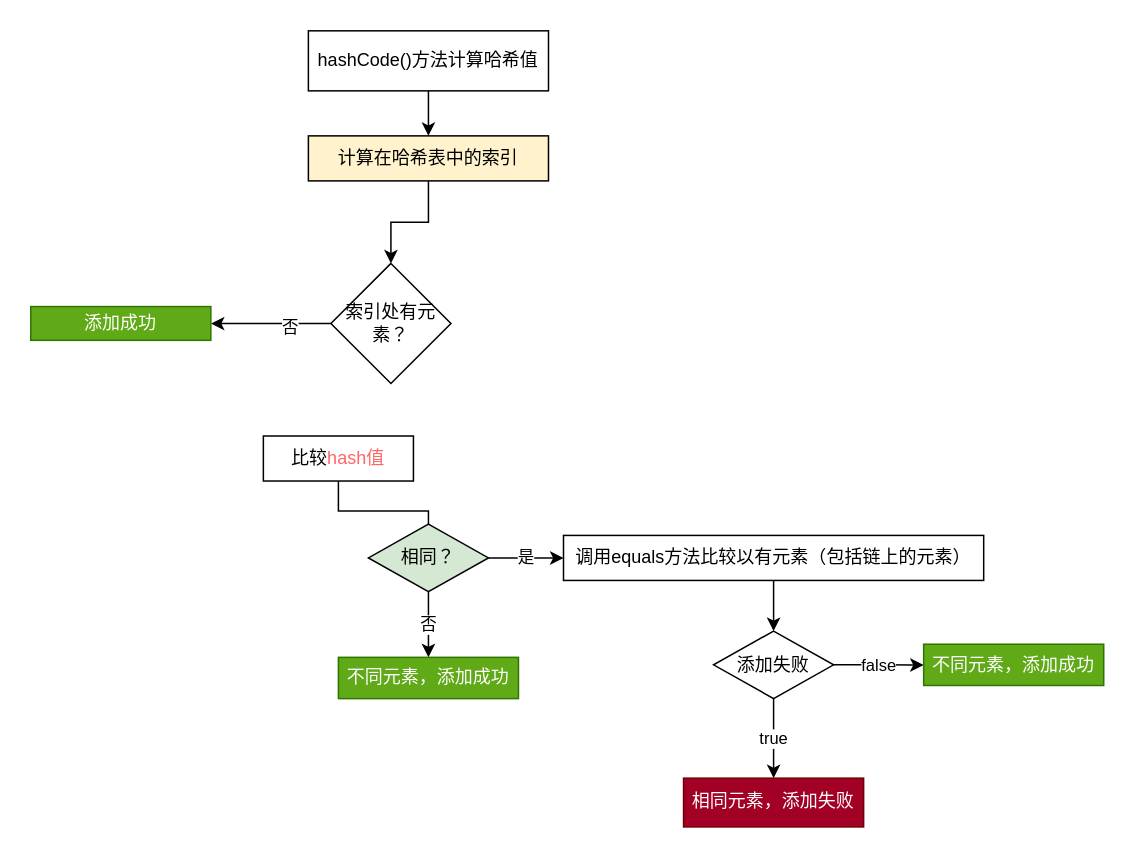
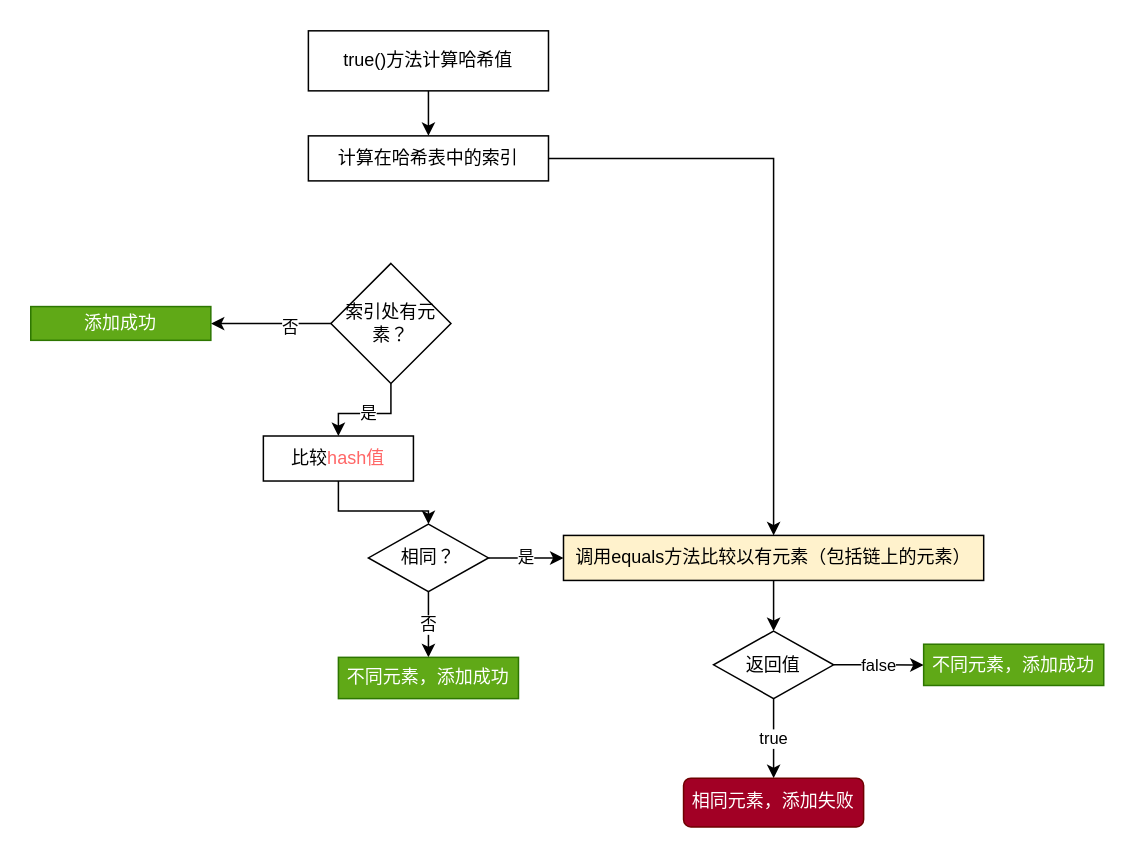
node "hashCode()方法计算哈希值": label "hashCode()方法计算哈希值" -> "true()方法计算哈希值"
node "计算在哈希表中的索引": fillcolor #fff2cc -> #ffffff
edge "计算在哈希表中的索引" -> "索引处有元素？": now "计算在哈希表中的索引" -> "调用equals方法比较以有元素（包括链上的元素）"
edge "索引处有元素？" -> "比较hash值": added, label "是"
edge "比较hash值" -- "相同？": arrowhead none -> classic
node "相同？": fillcolor #d5e8d4 -> #ffffff
node "调用equals方法比较以有元素（包括链上的元素）": fillcolor #ffffff -> #fff2cc
node "添加失败": label "添加失败" -> "返回值"
node "相同元素，添加失败": shape rectangle -> rounded rectangle
